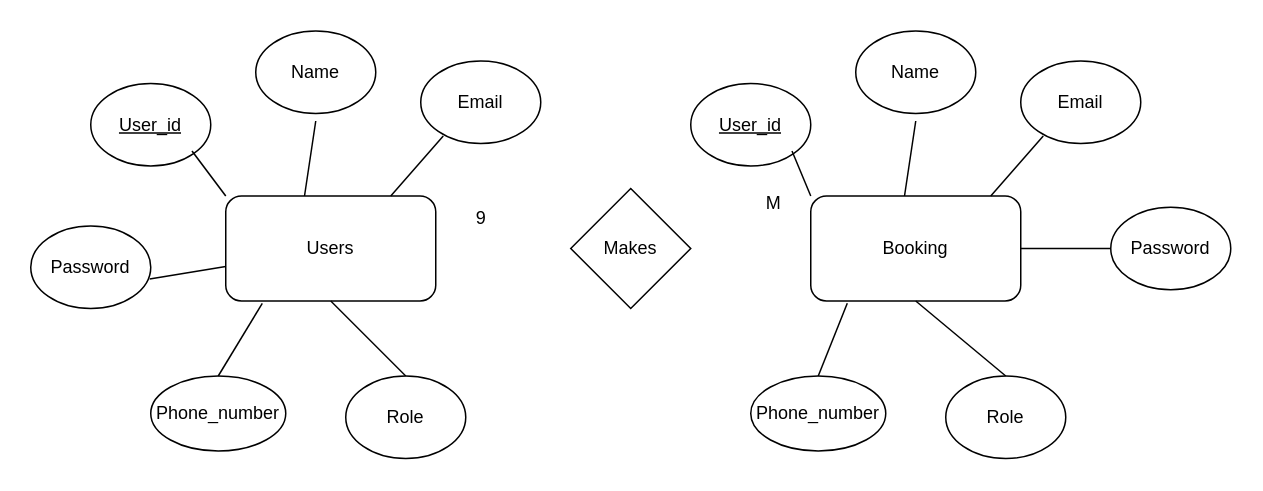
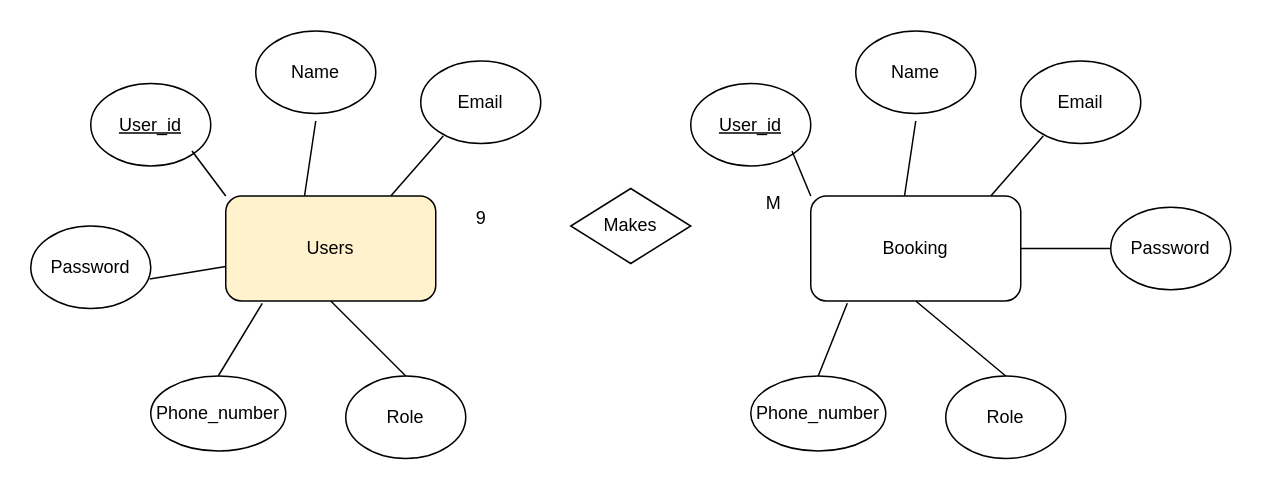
node "Users": fillcolor #ffffff -> #fff2cc
node "Makes": size 120x120 -> 120x75
